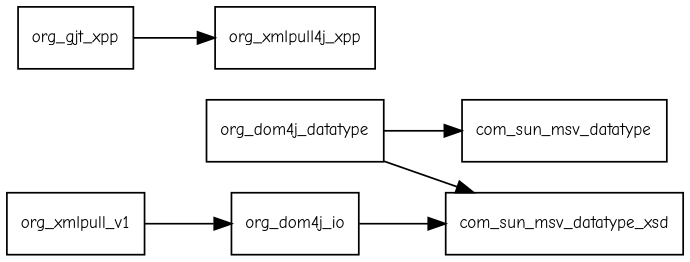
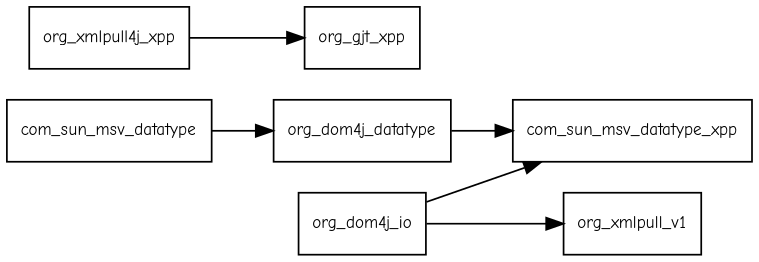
edge "org_gjt_xpp" -> "org_xmlpull4j_xpp": reversed
edge "org_dom4j_datatype" -> "com_sun_msv_datatype": reversed
edge "org_xmlpull_v1" -> "org_dom4j_io": reversed
node "com_sun_msv_datatype_xsd": label "com_sun_msv_datatype_xsd" -> "com_sun_msv_datatype_xpp"
